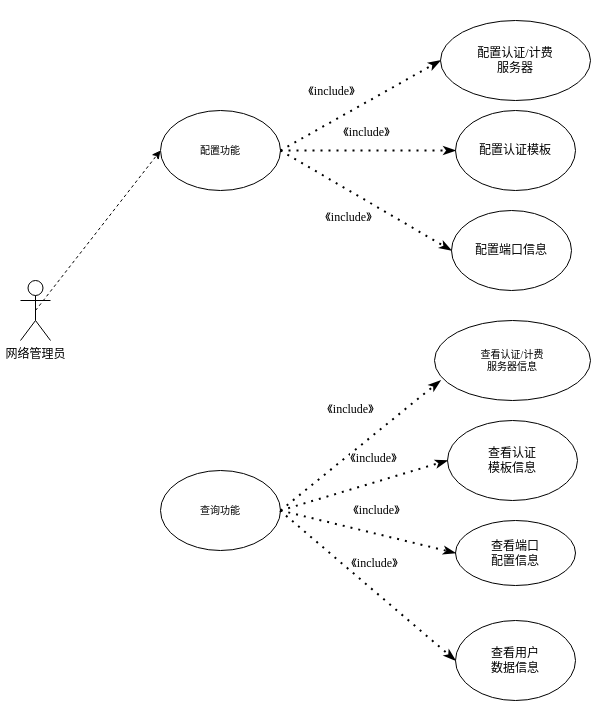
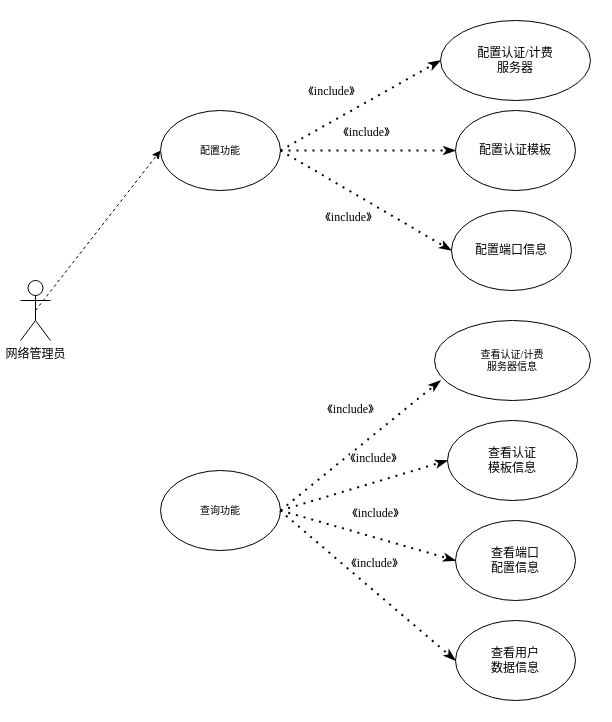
node "查看端口配置信息": size 120x65 -> 120x80
